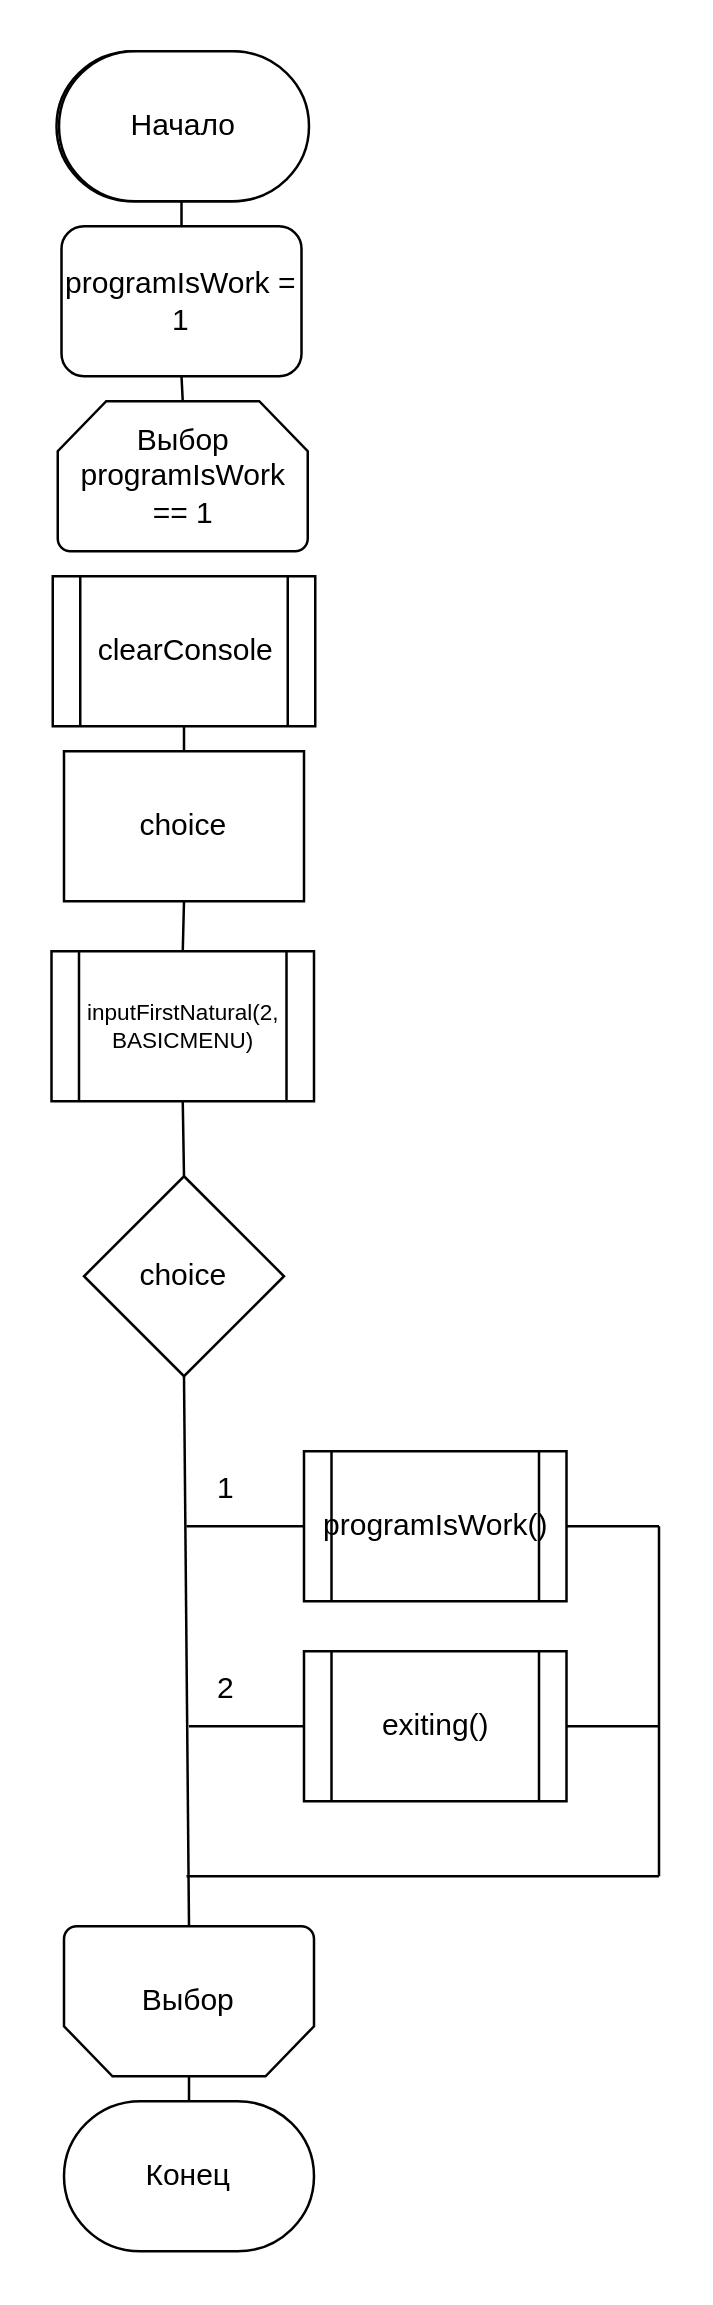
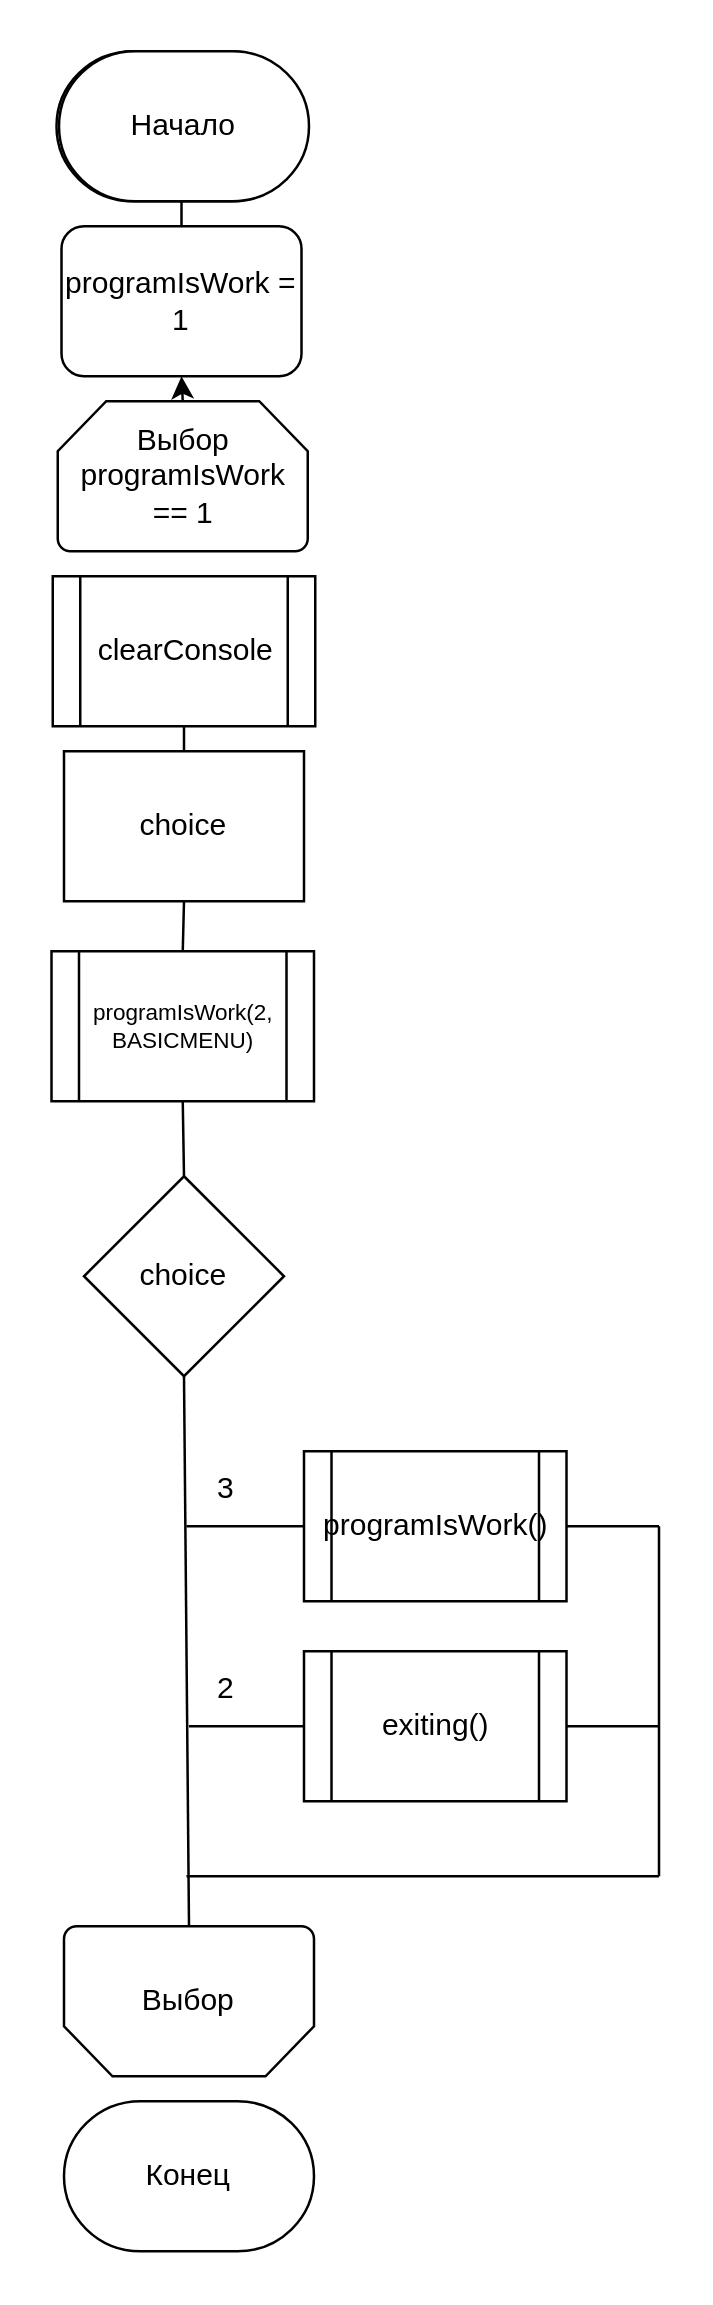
edge "programIsWork = 1" -- "Выбор programIsWork == 1": arrowhead none -> classic
node "inputFirstNatural(2, BASICMENU)": label "inputFirstNatural(2, BASICMENU)" -> "programIsWork(2, BASICMENU)"
node "1": label "1" -> "3"
edge "Выбор" -- "Конец": removed
